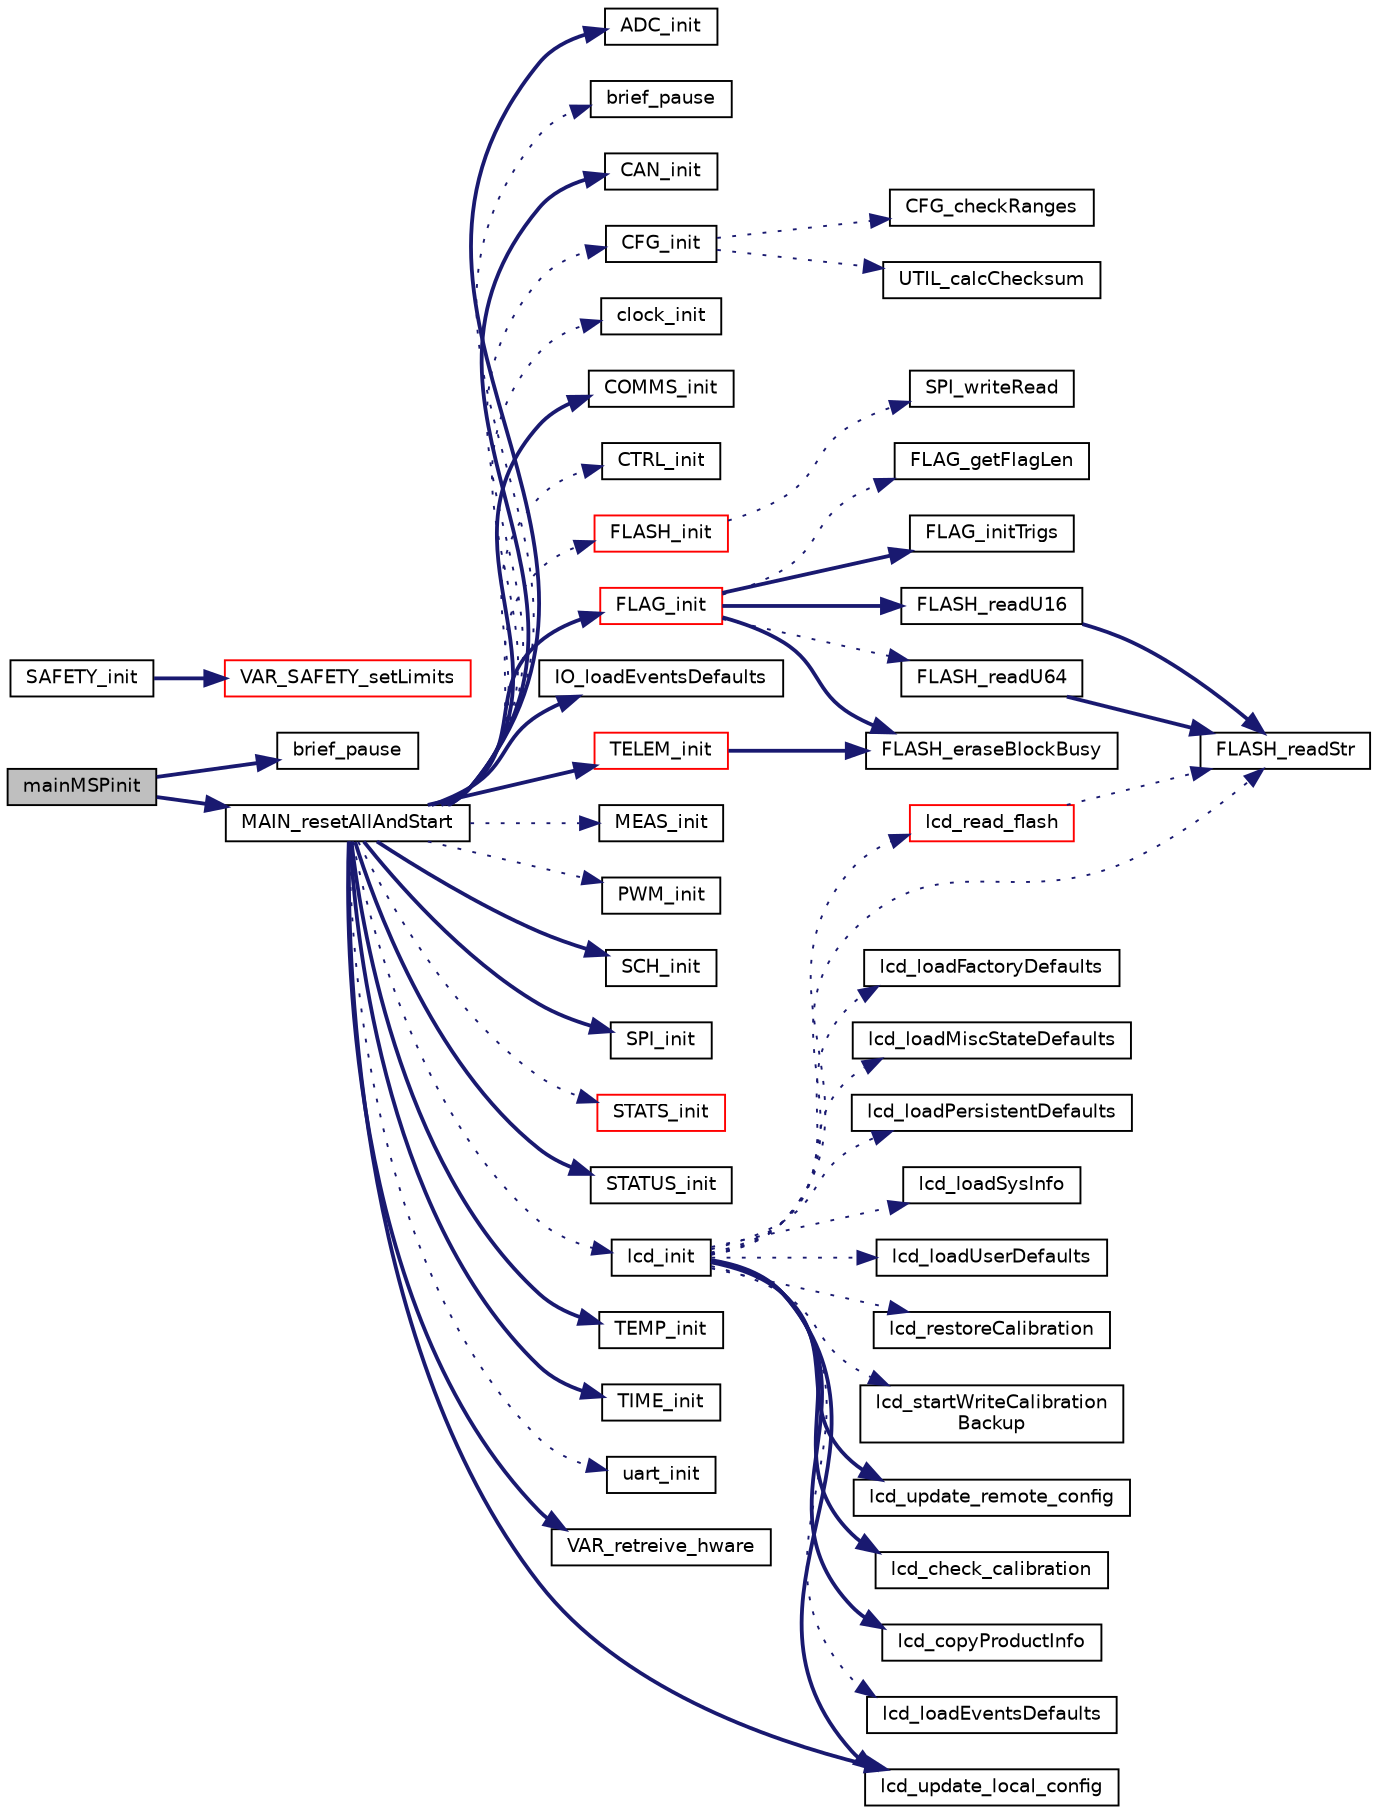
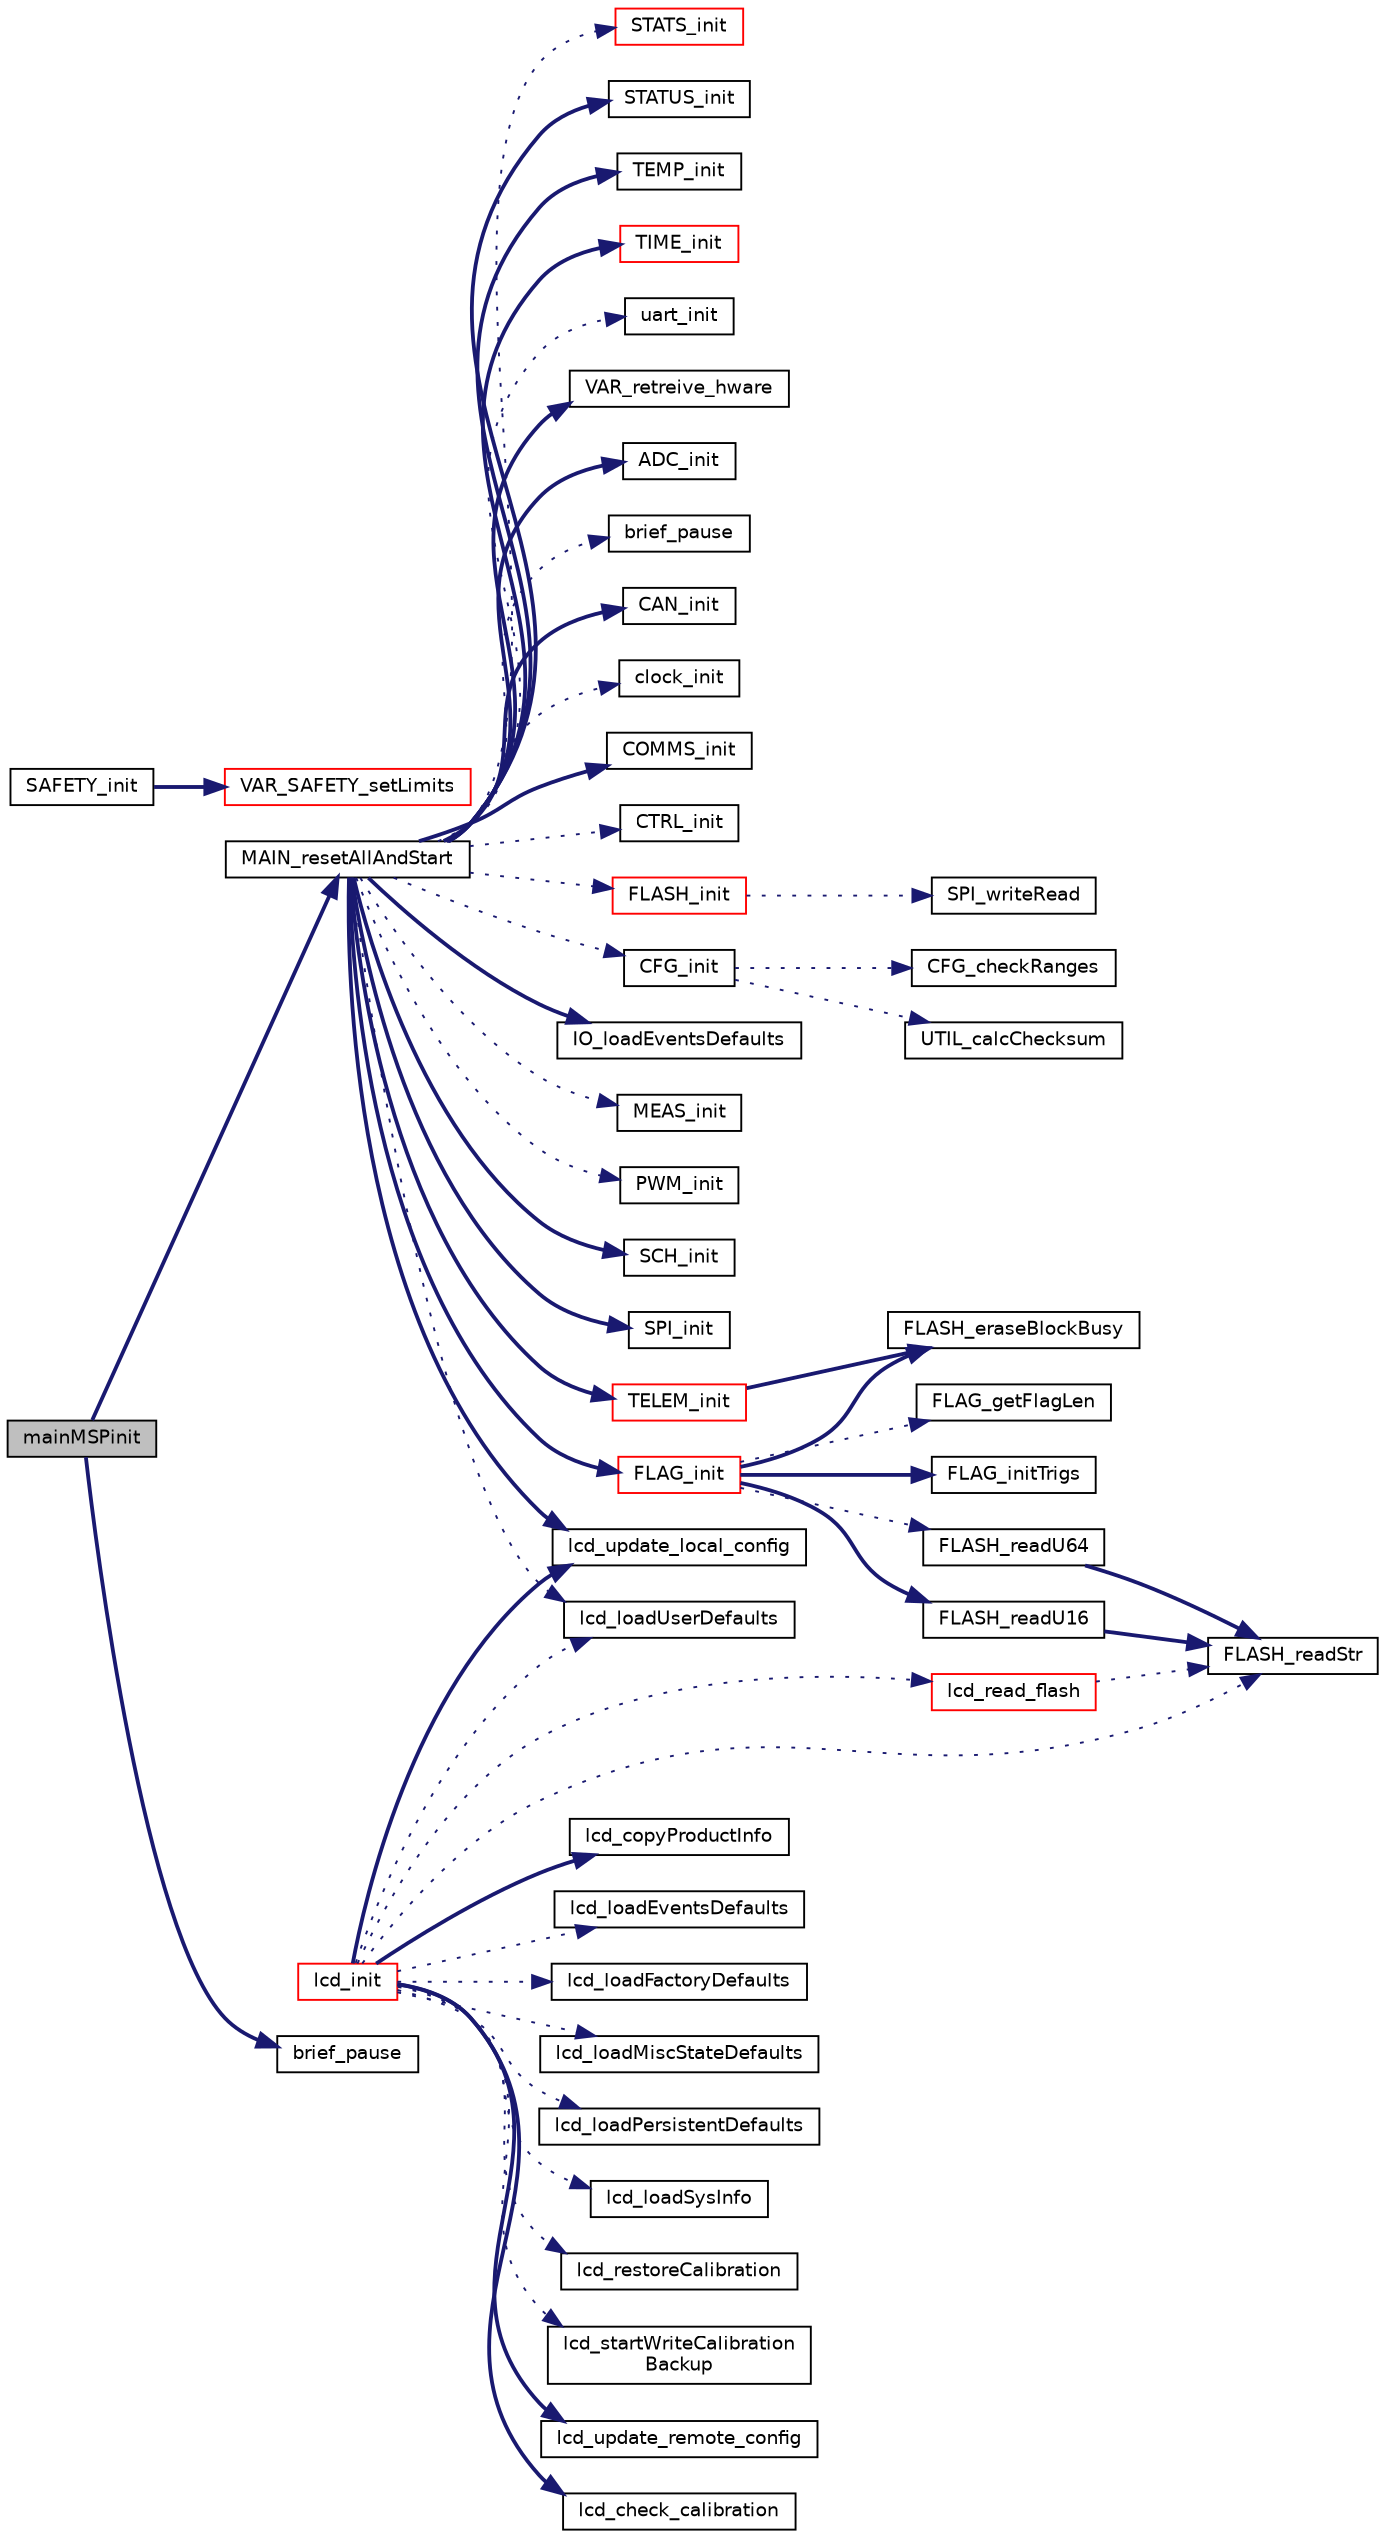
edge "MAIN_resetAllAndStart" -> "lcd_init": now "MAIN_resetAllAndStart" -> "lcd_loadUserDefaults"
node "lcd_init": color black -> red
node "TIME_init": color black -> red
